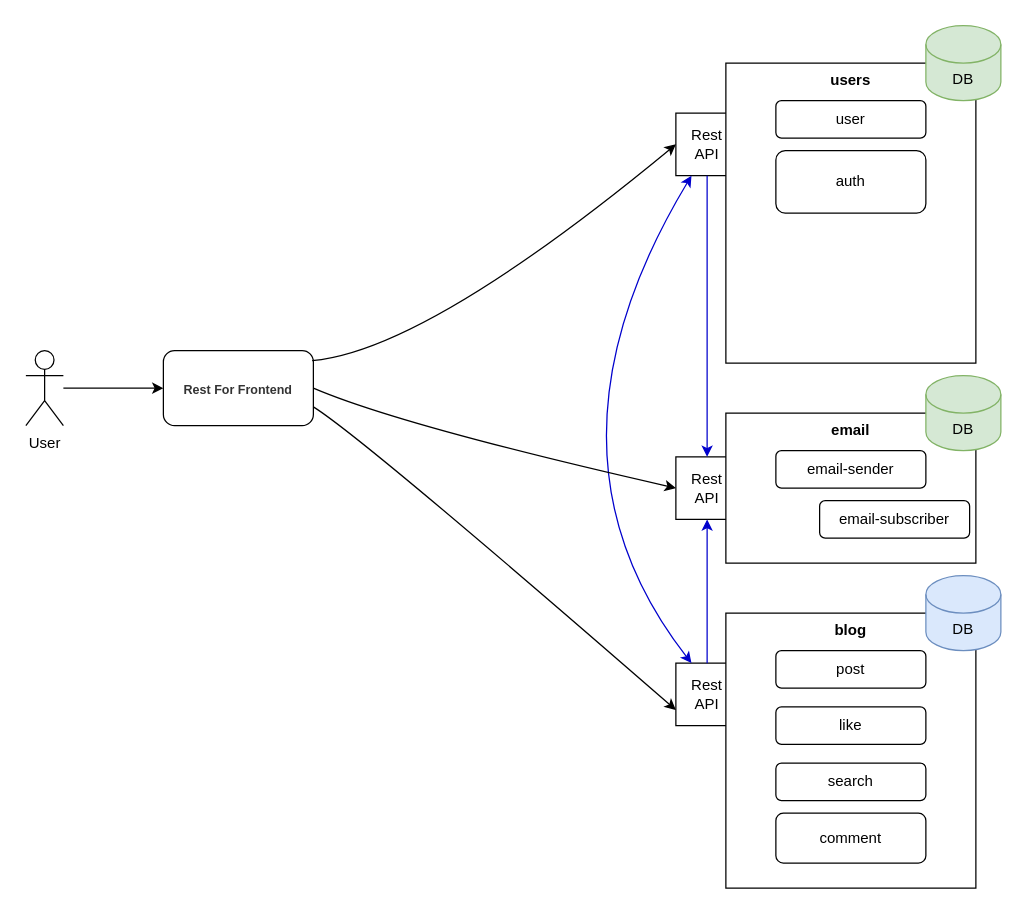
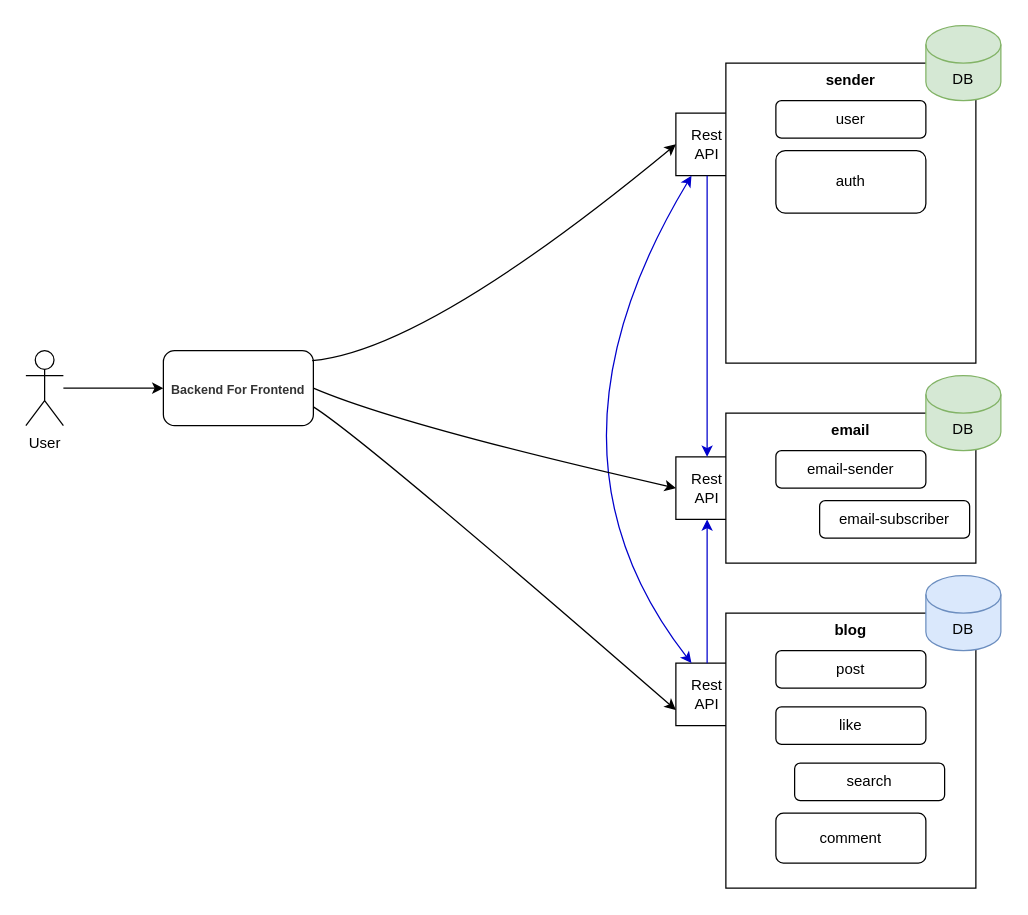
node "users": label "users" -> "sender"
node "Rest For Frontend": label "Rest For Frontend" -> "Backend For Frontend"
node "search": moved (851, 782) -> (869, 782)
